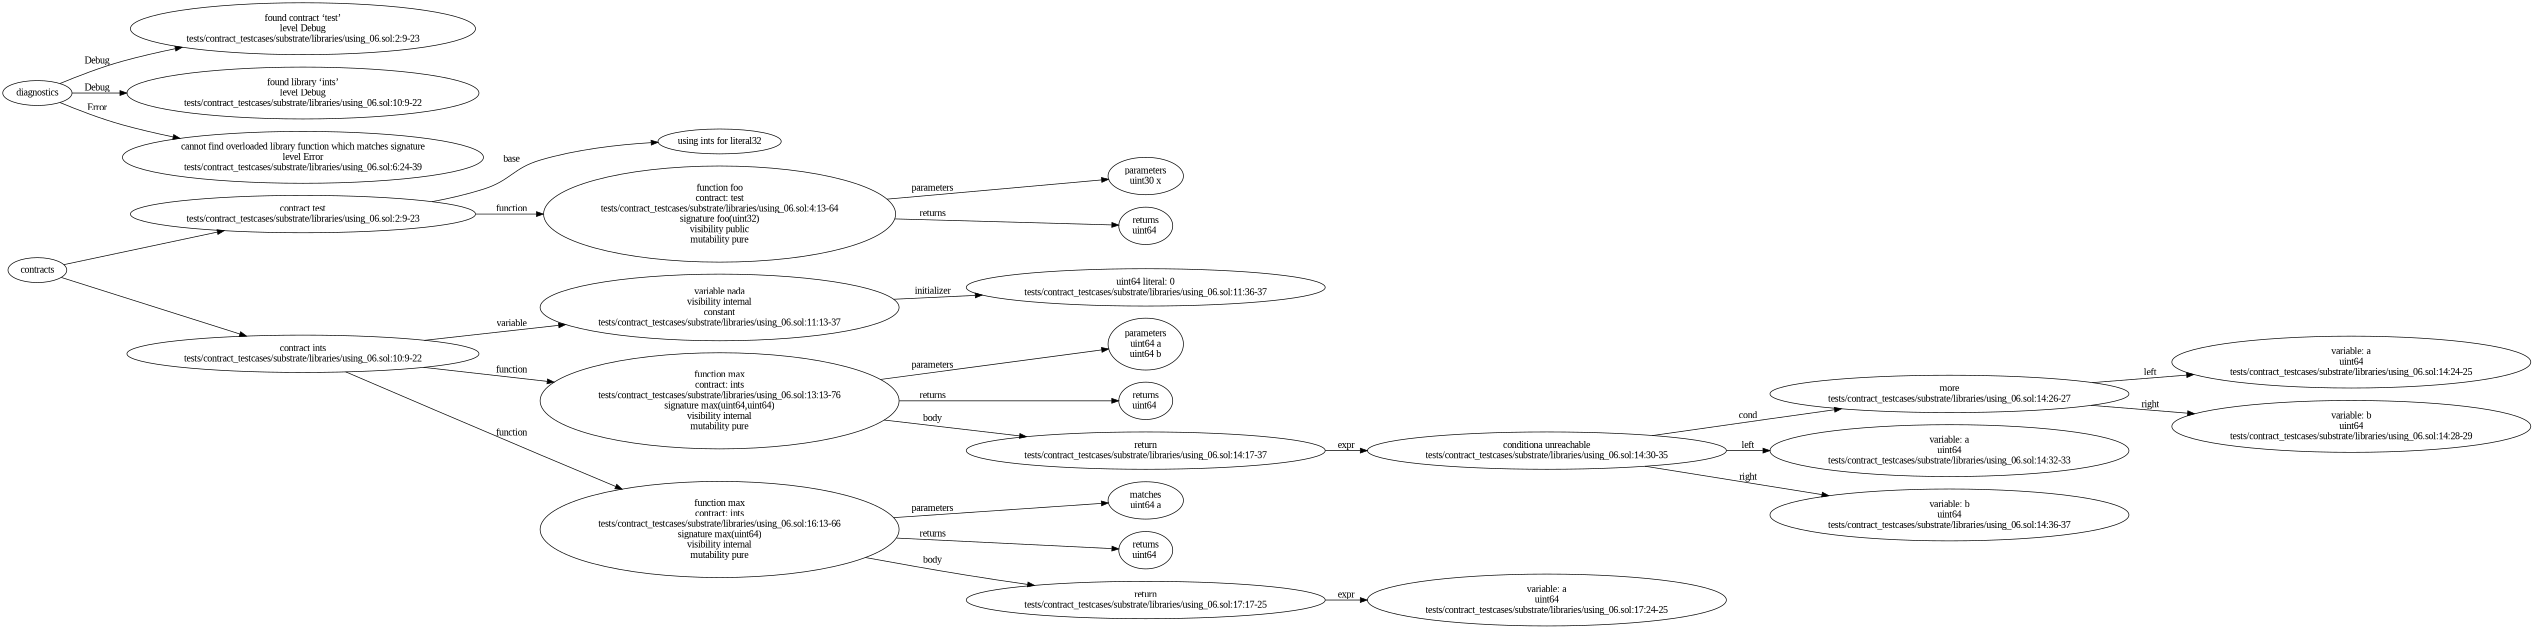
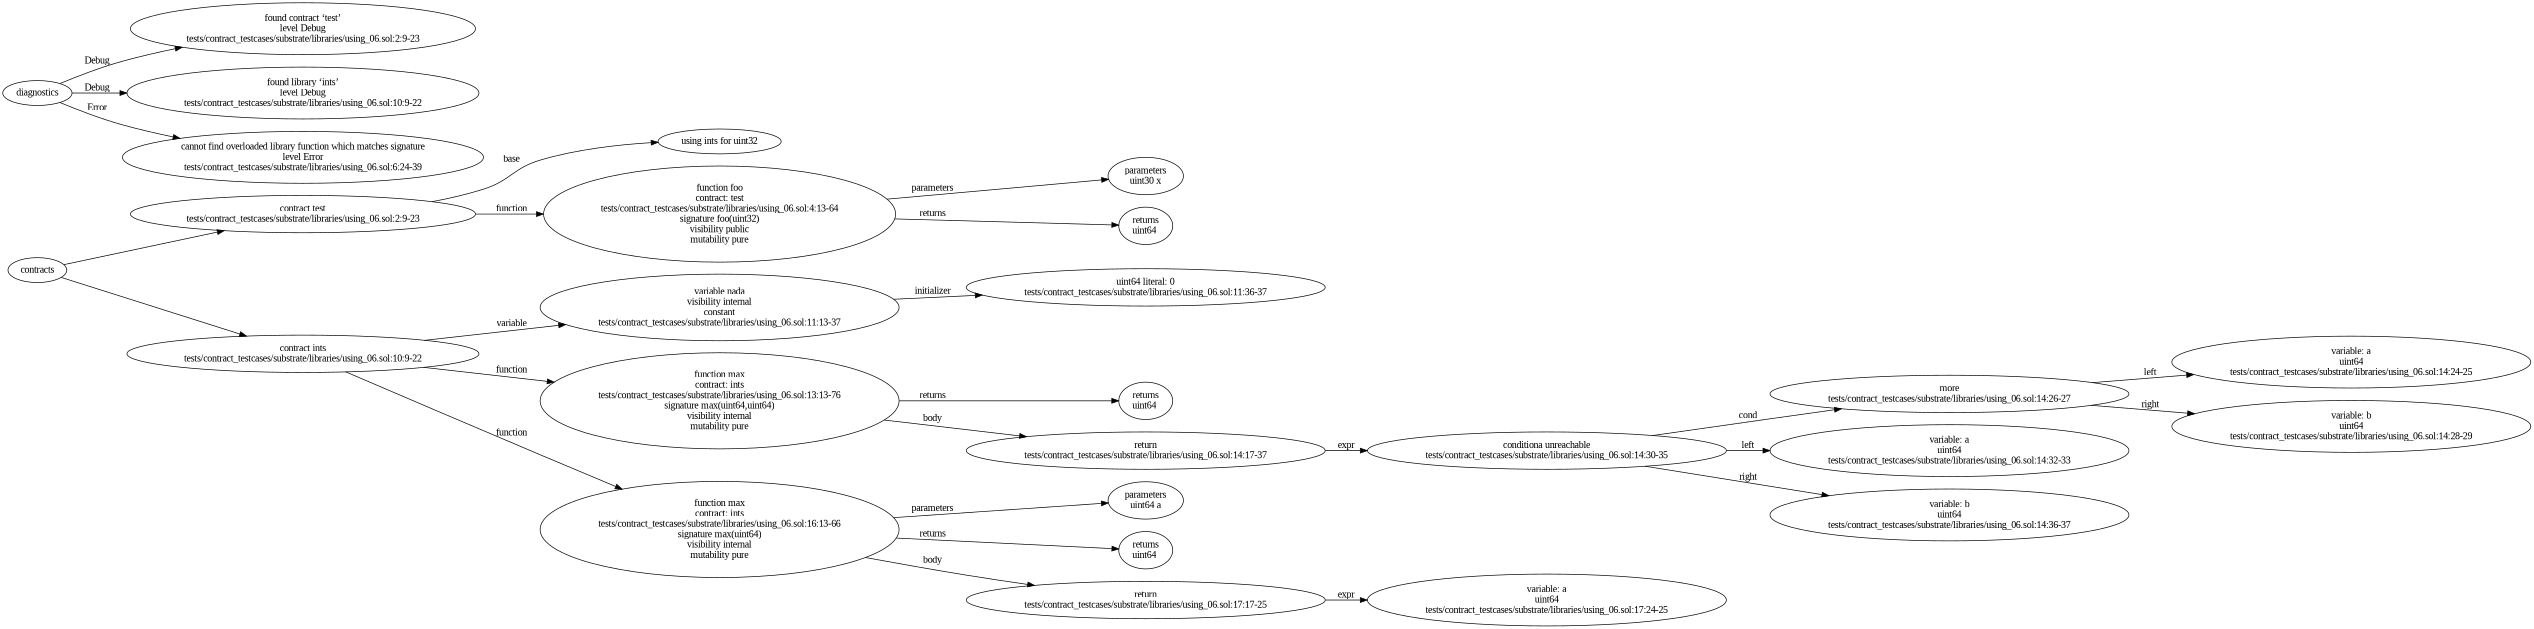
node "using ints for literal32": label "using ints for literal32" -> "using ints for uint32"
node "parameters uint64 a uint64 b": removed
node "matches uint64 a": label "matches uint64 a" -> "parameters uint64 a"
